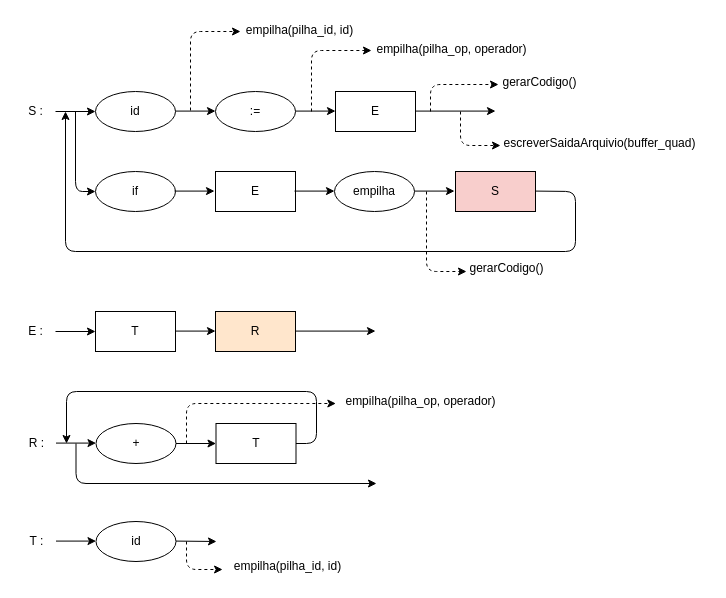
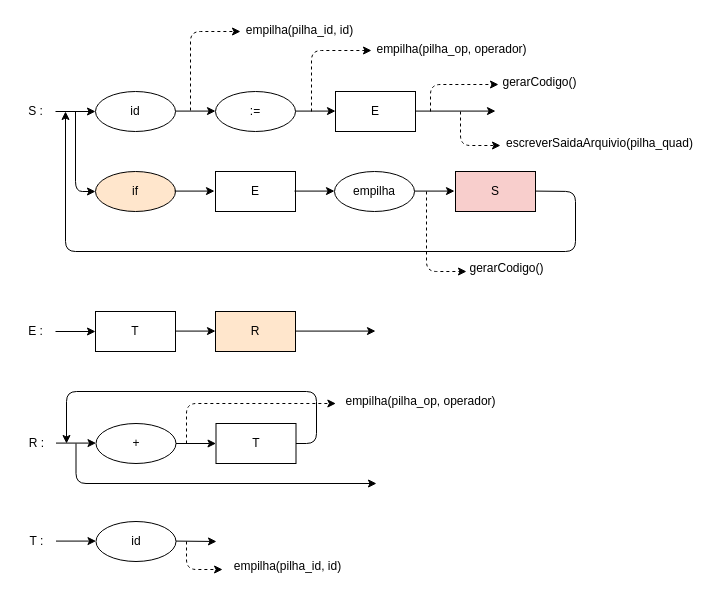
node "escreverSaidaArquivio(buffer_quad)": label "escreverSaidaArquivio(buffer_quad)" -> "escreverSaidaArquivio(pilha_quad)"
node "if": fillcolor #ffffff -> #ffe6cc
